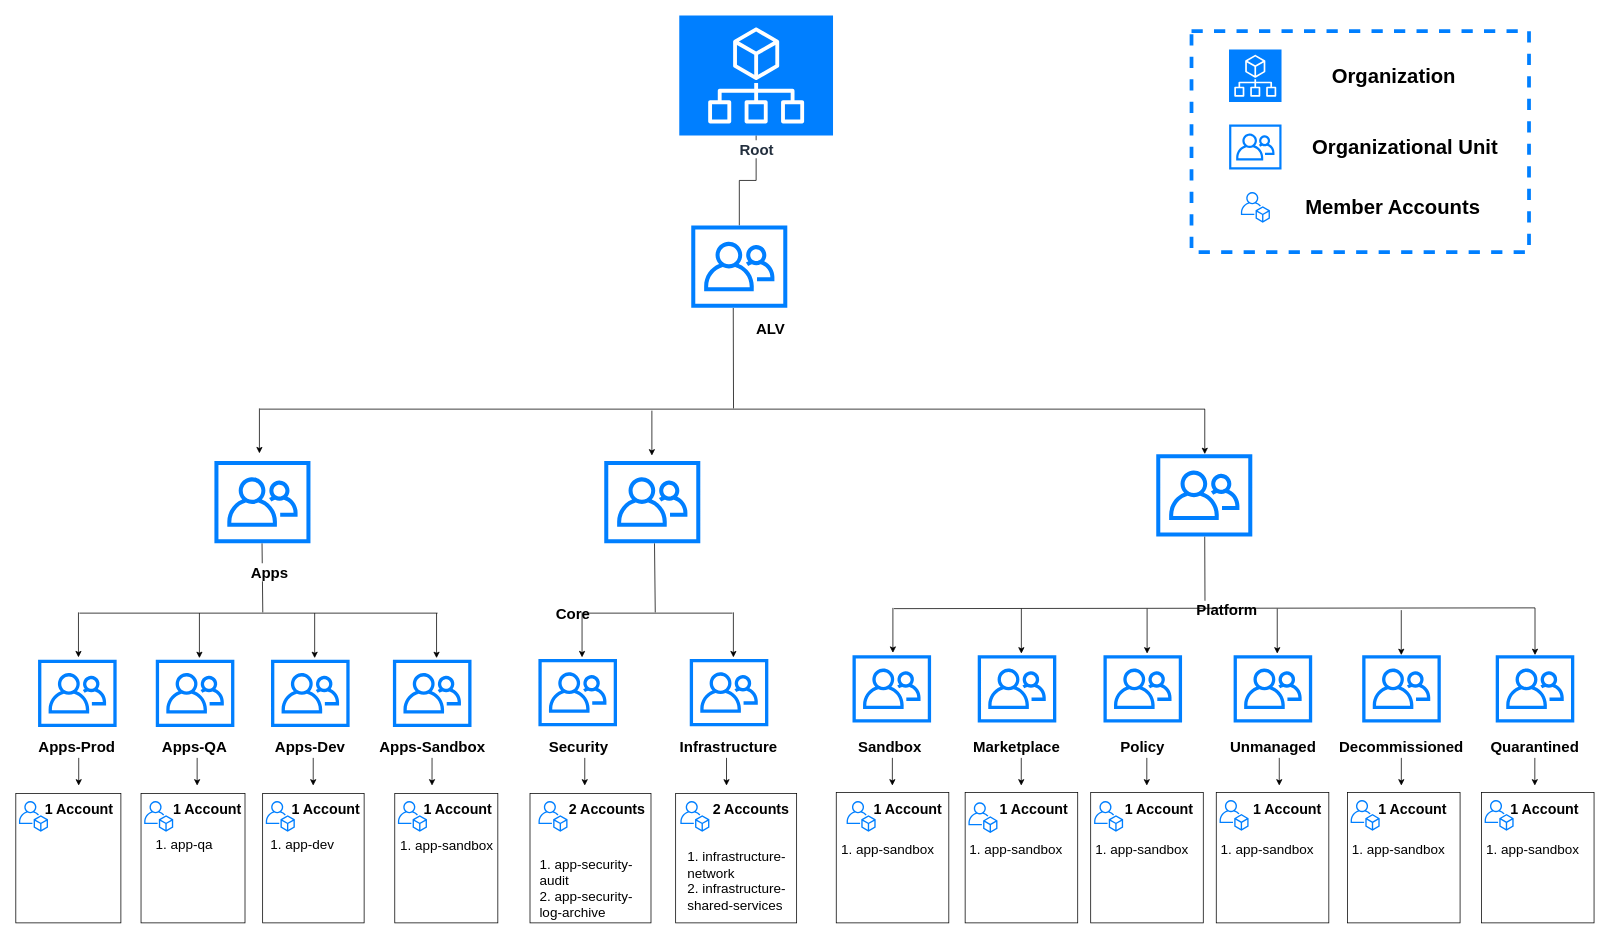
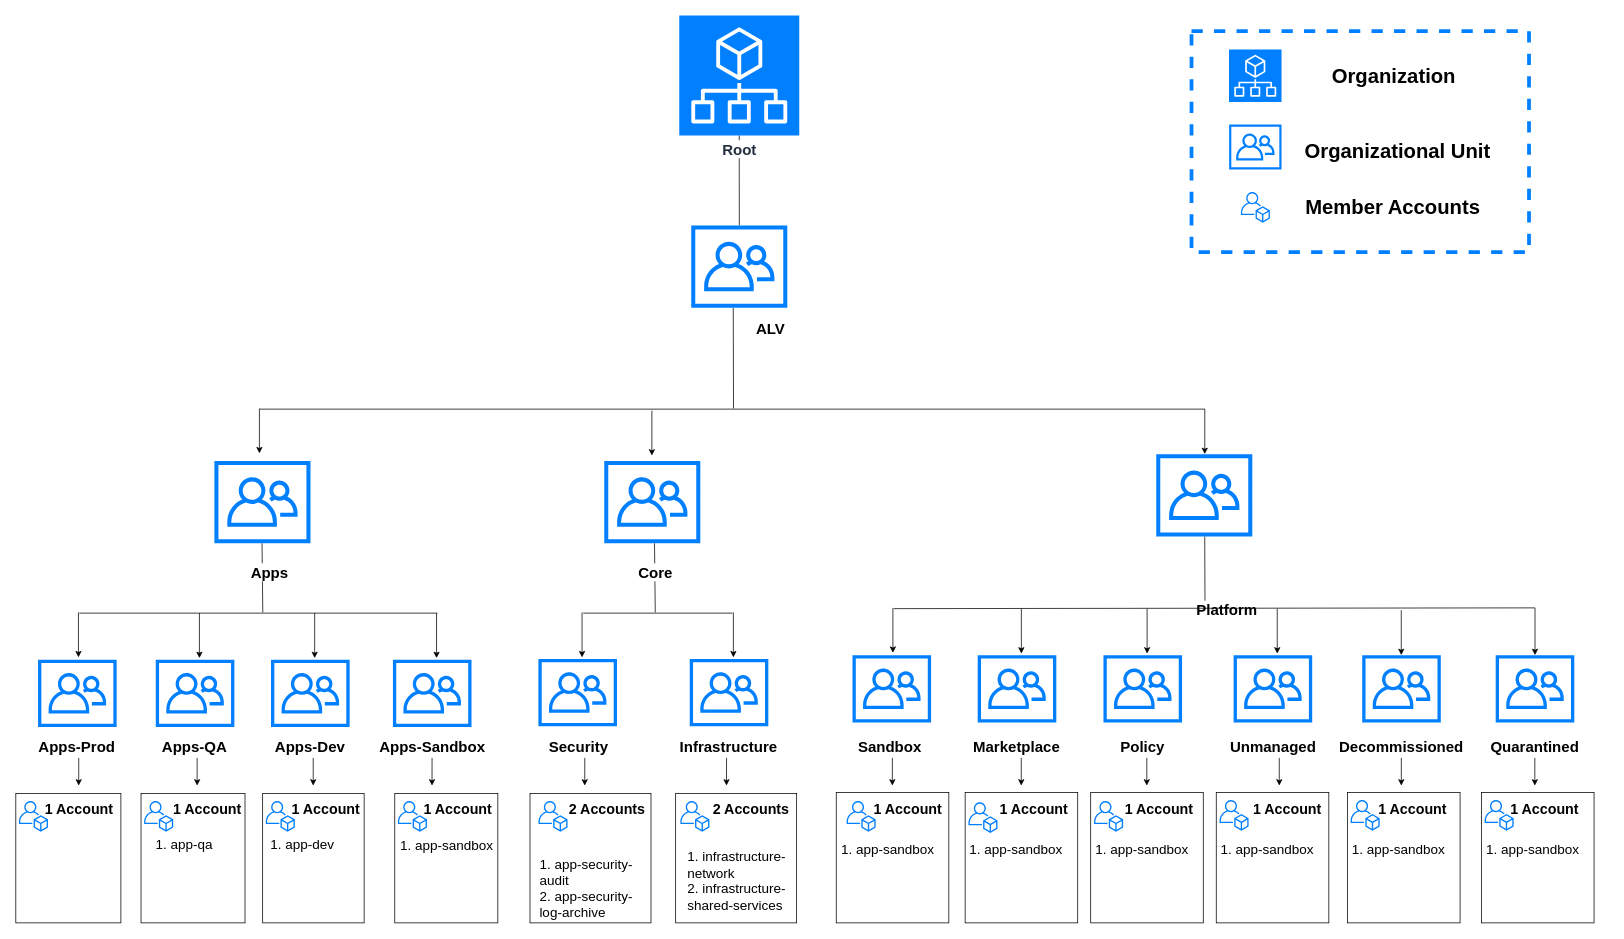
node "Root": size 154x120 -> 120x120
node "Organizational Unit": moved (1405, 147) -> (1398, 151)
node "Core": moved (573, 613) -> (656, 572)
